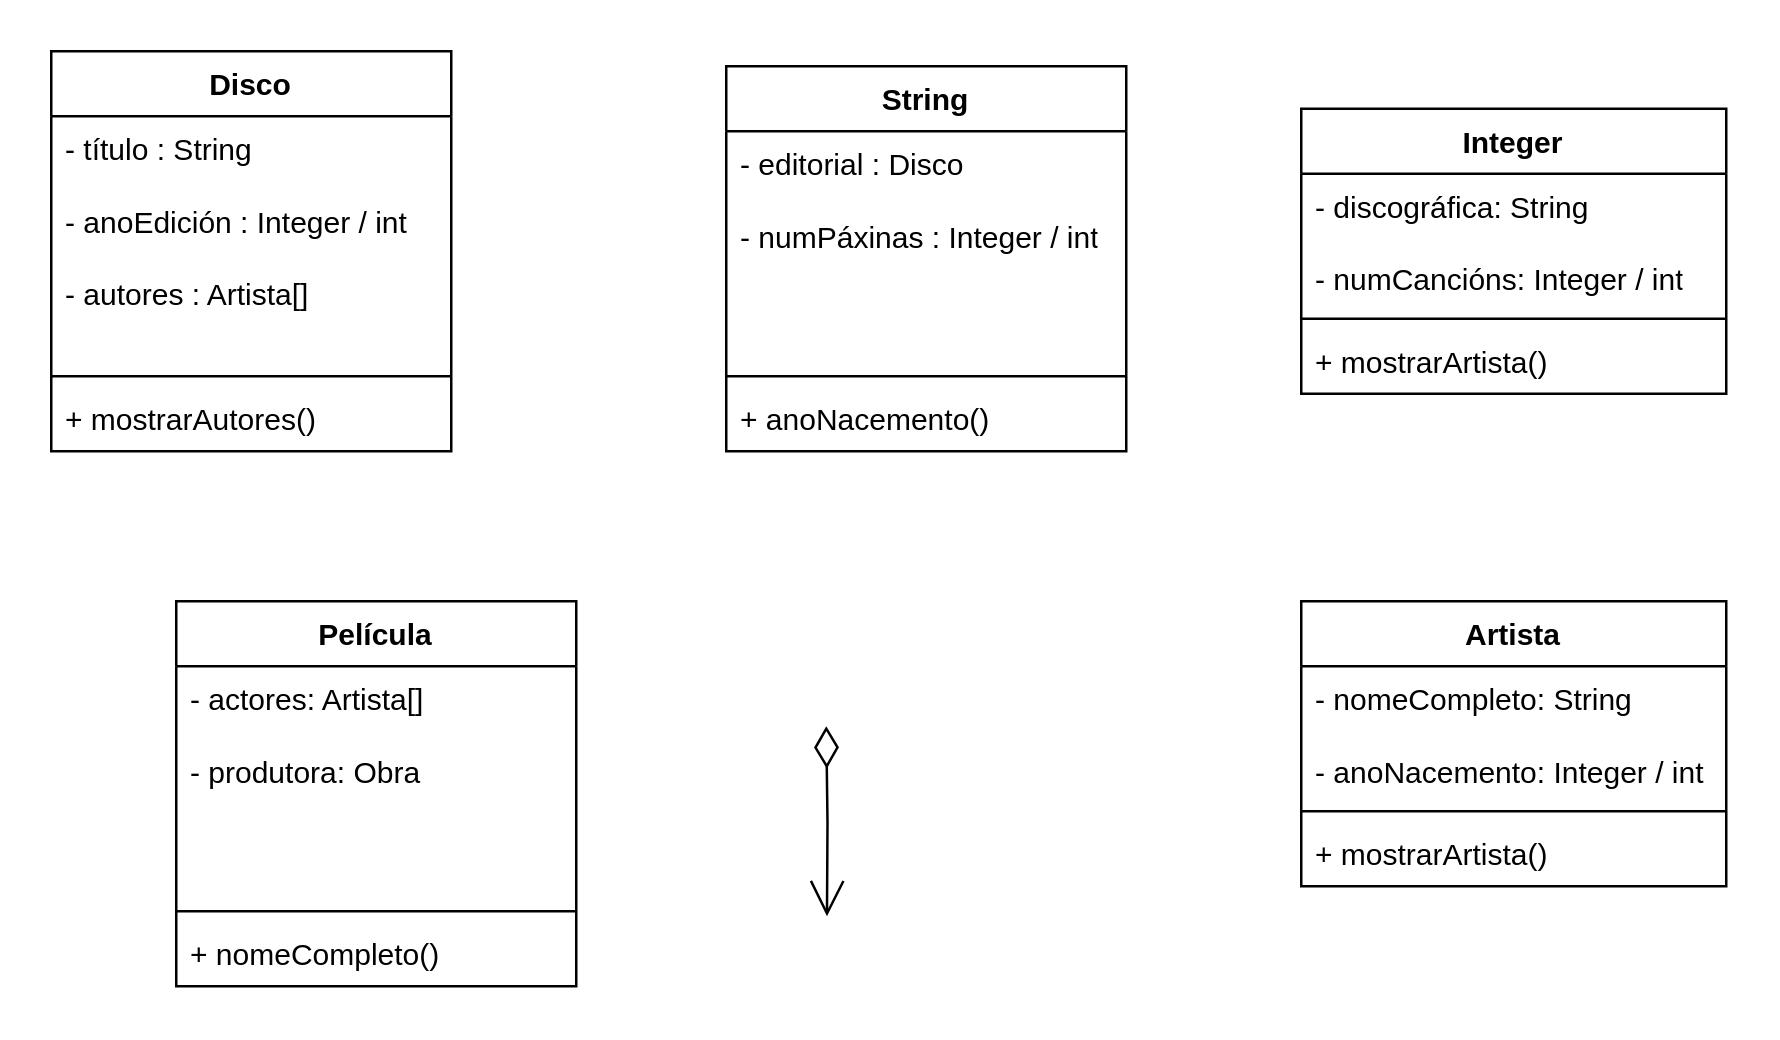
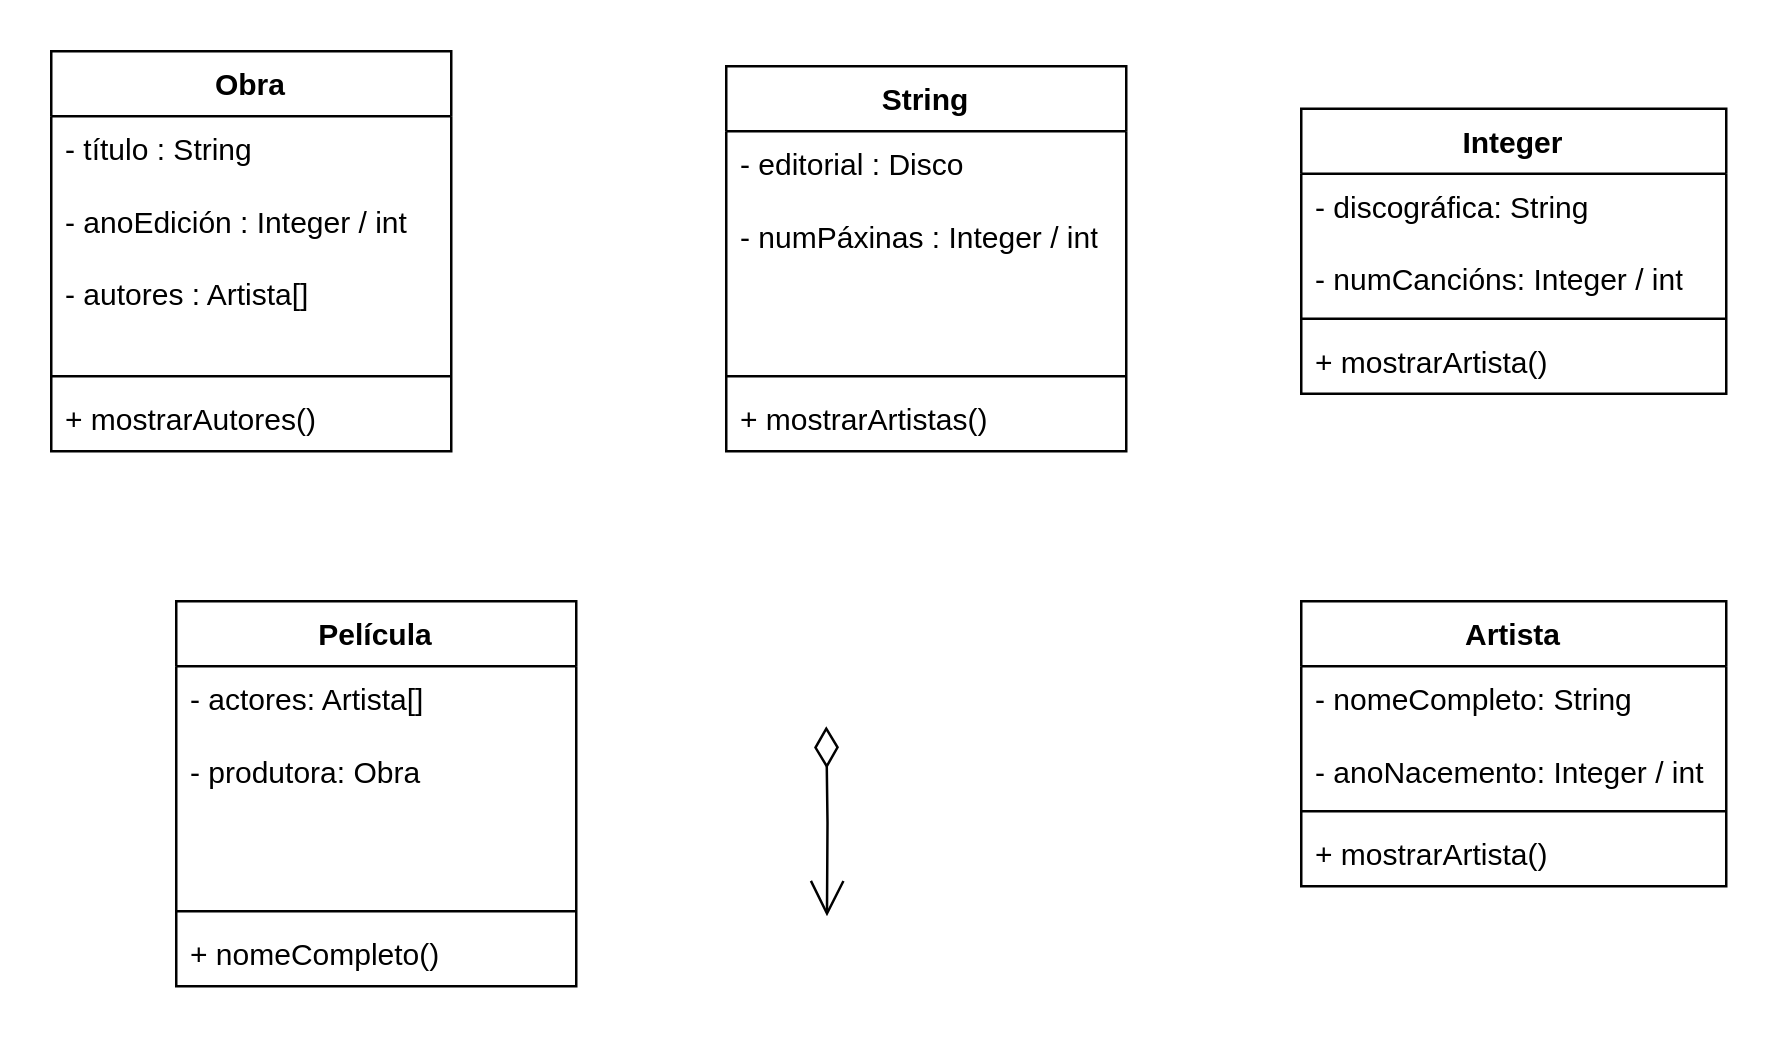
node "Disco": label "Disco" -> "Obra"
node "+ anoNacemento()": label "+ anoNacemento()" -> "+ mostrarArtistas()"
